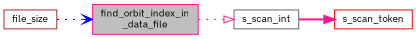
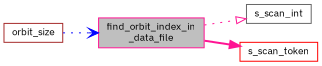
node "file_size": label "file_size" -> "orbit_size"
edge "s_scan_int" -> "s_scan_token": now "find_orbit_index_in _data_file" -> "s_scan_token"
